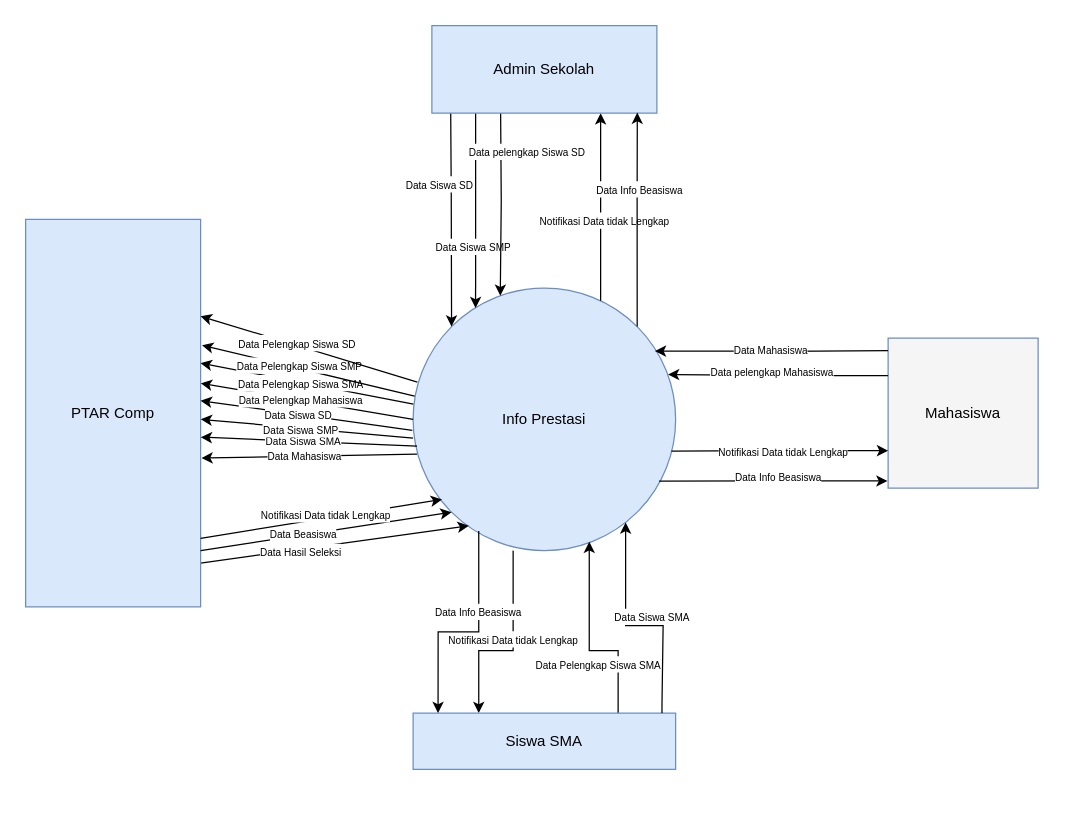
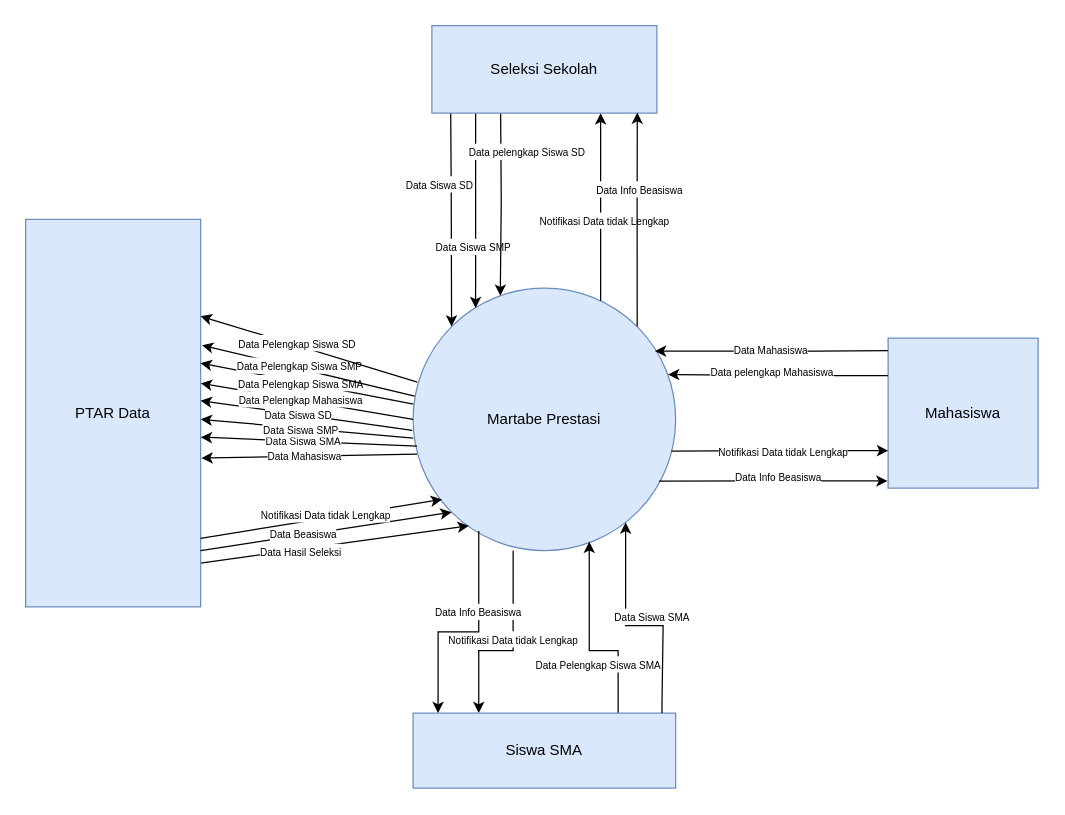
node "Admin Sekolah": label "Admin Sekolah" -> "Seleksi Sekolah"
node "PTAR Comp": label "PTAR Comp" -> "PTAR Data"
node "Mahasiswa": fillcolor #f5f5f5 -> #dae8fc
node "Info Prestasi": label "Info Prestasi" -> "Martabe Prestasi"
node "Siswa SMA": size 263x56 -> 263x75
